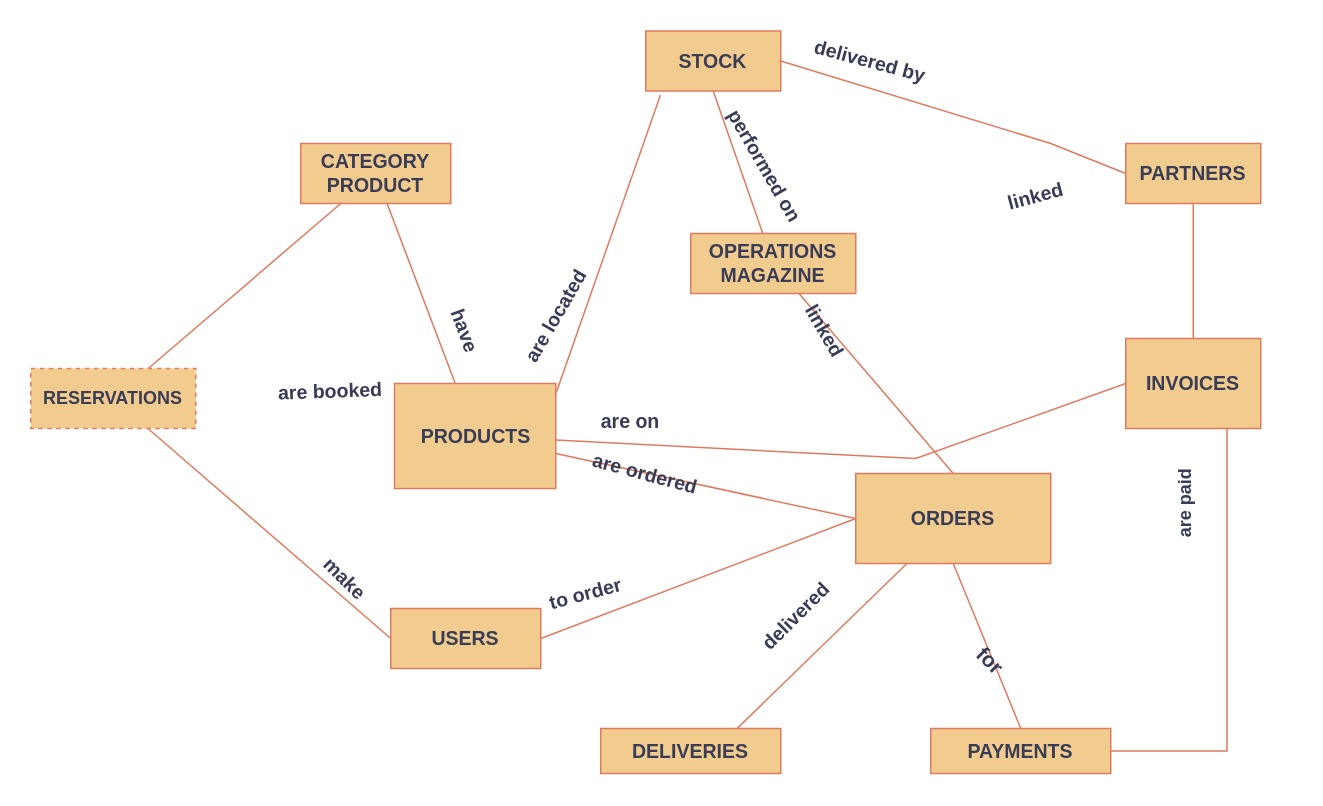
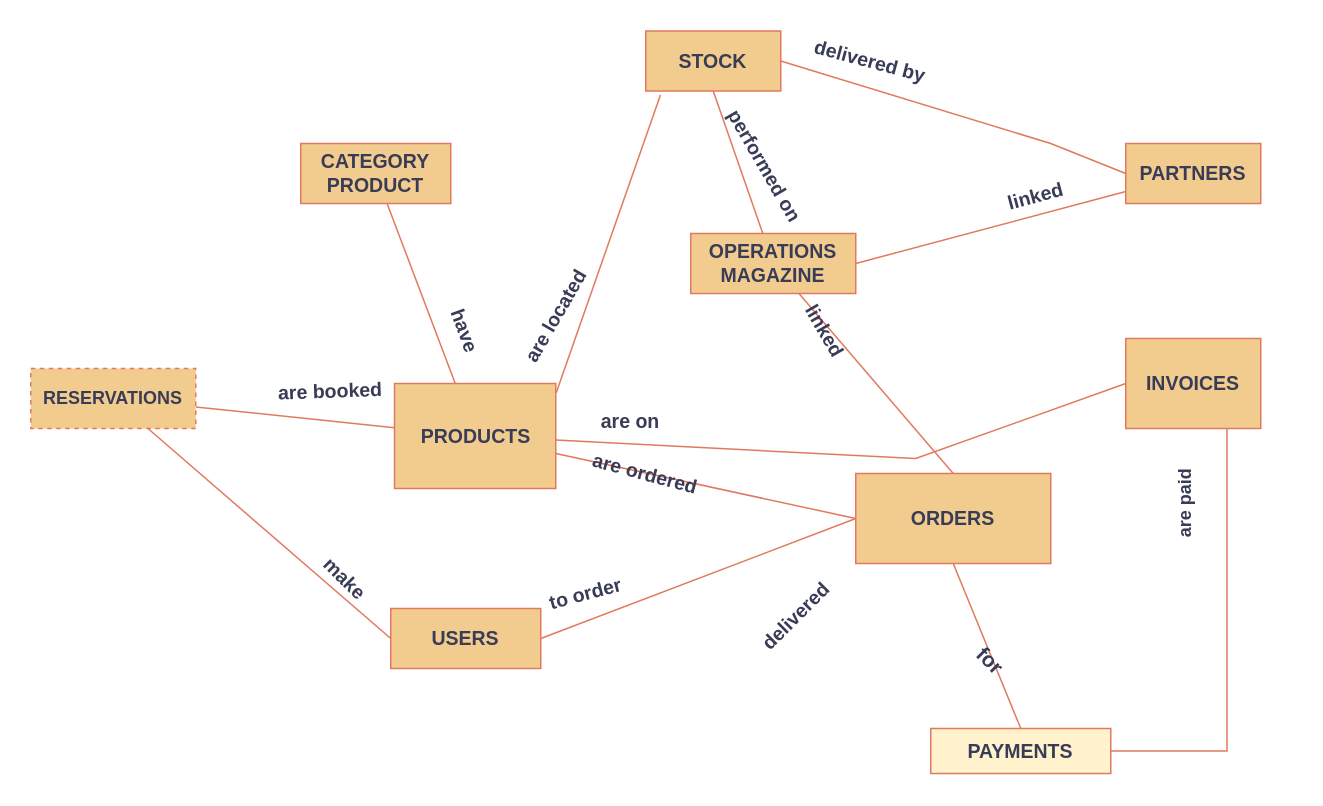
edge "PARTNERS" -- "INVOICES": now "PARTNERS" -- "OPERATIONS MAGAZINE"
edge "CATEGORY PRODUCT" -- "RESERVATIONS": now "PRODUCTS" -- "RESERVATIONS"
edge "ORDERS" -- "DELIVERIES": removed
node "DELIVERIES": removed
node "PAYMENTS": fillcolor #f2cc8f -> #fff2cc
